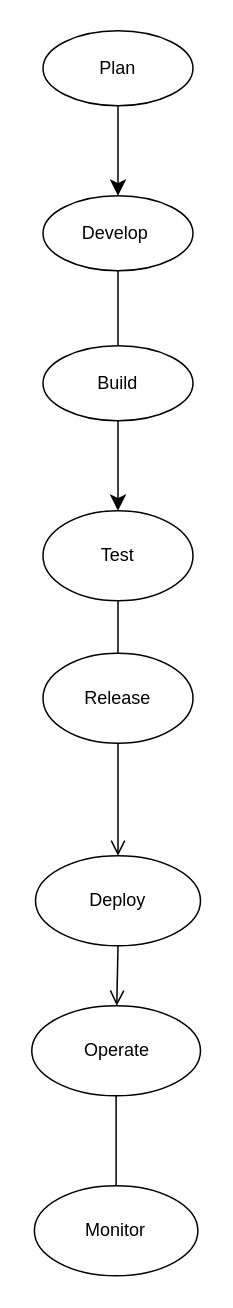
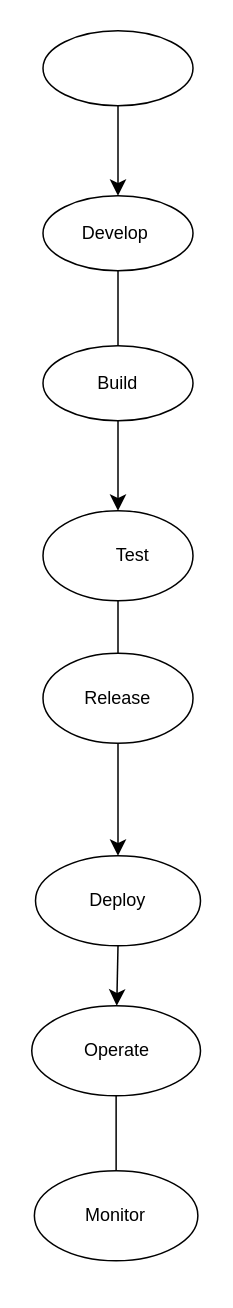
node "Plan": removed
node "Test": moved (118, 556) -> (133, 556)
edge "Release" -> "Deploy": arrowhead open -> classic
edge "Deploy" -> "Operate": arrowhead open -> classic
node "Monitor": moved (116, 1231) -> (116, 1216)
